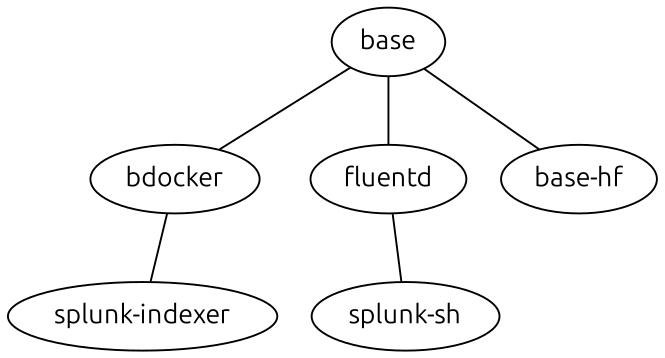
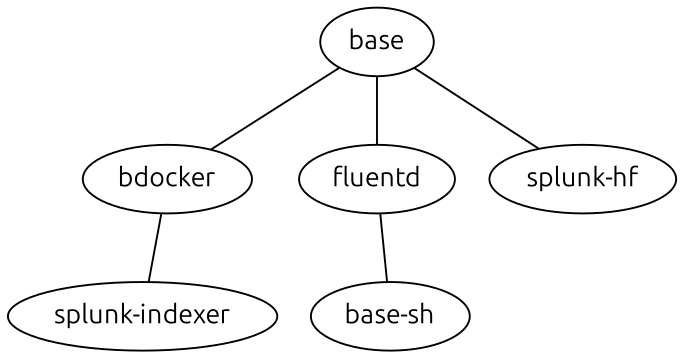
node "base-hf": label "base-hf" -> "splunk-hf"
node "splunk-sh": label "splunk-sh" -> "base-sh"
